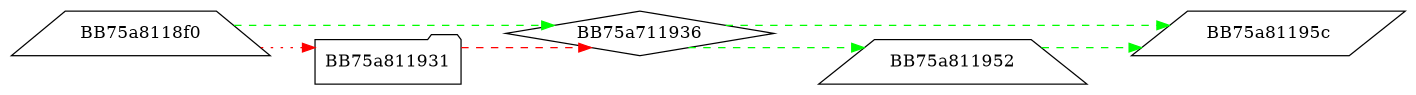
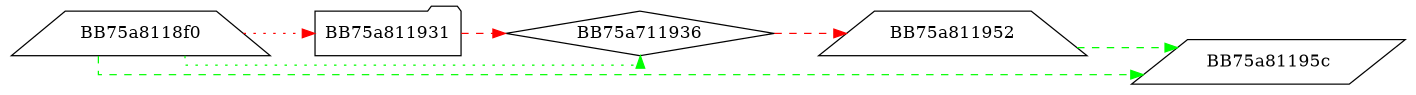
edge "BB75a8118f0" -> "BB75a711936": style dashed -> dotted
edge "BB75a711936" -> "BB75a81195c": now "BB75a8118f0" -> "BB75a81195c"
edge "BB75a711936" -> "BB75a811952": color green -> red
